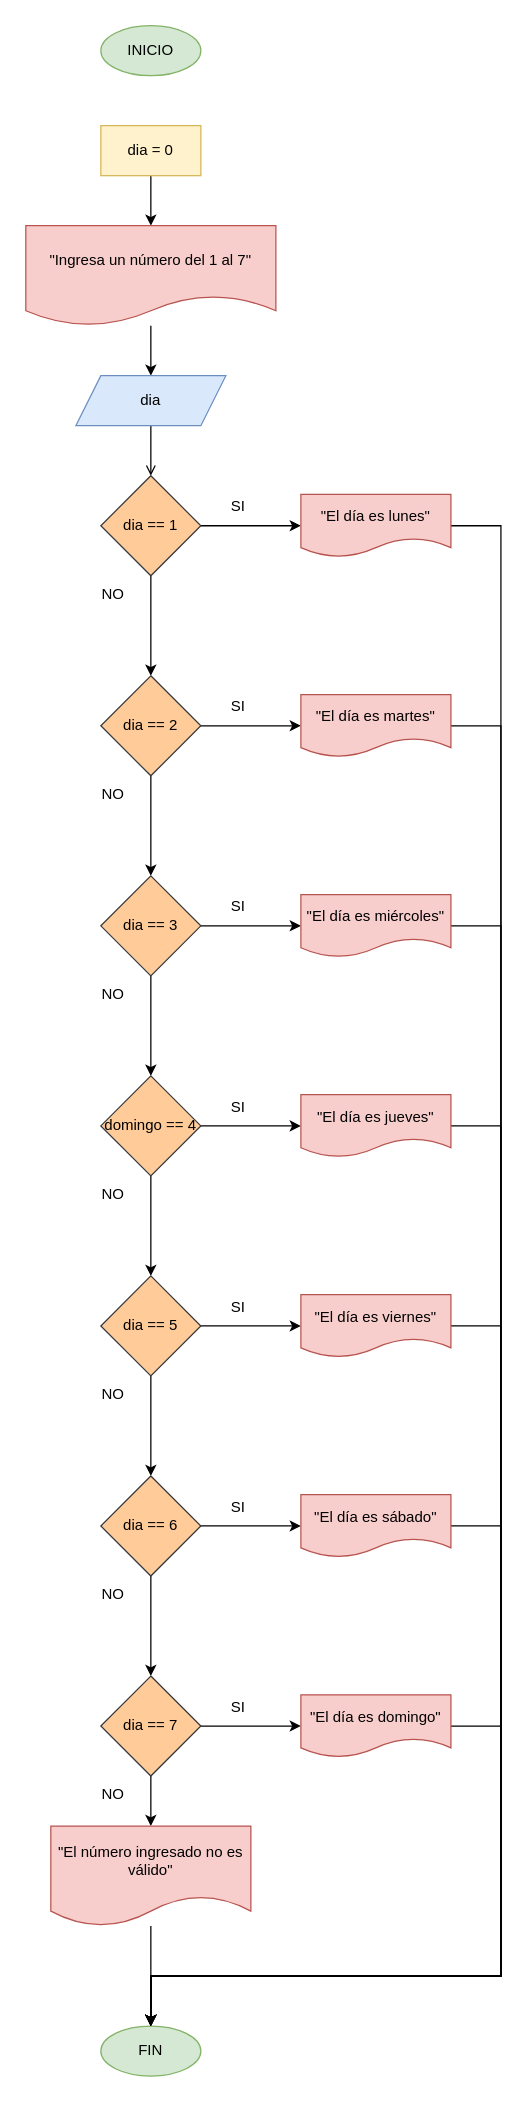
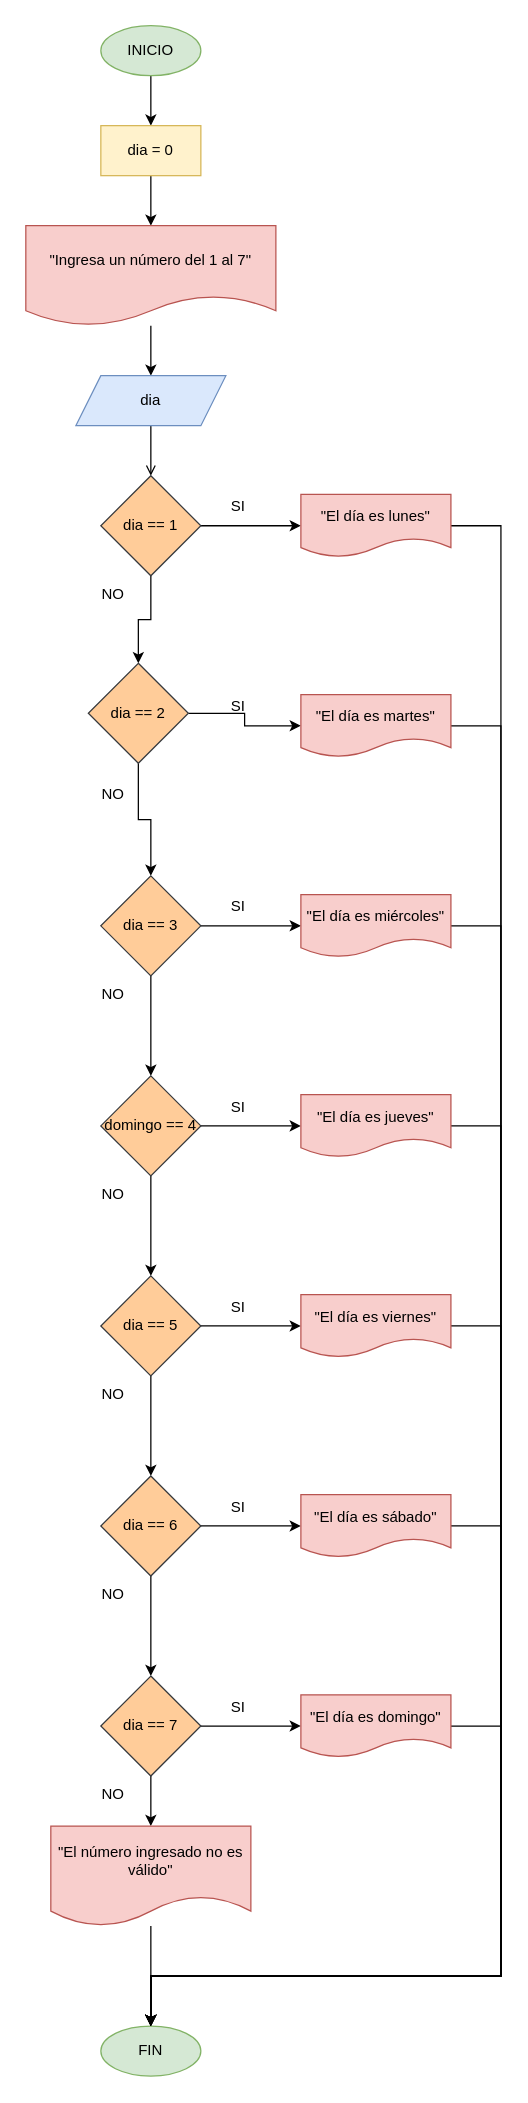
edge "INICIO" -> "dia = 0": added
node "dia == 2": moved (151, 726) -> (138, 713)
